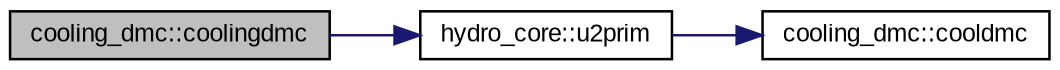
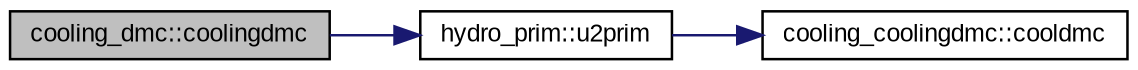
node "hydro_core::u2prim": label "hydro_core::u2prim" -> "hydro_prim::u2prim"
node "cooling_dmc::cooldmc": label "cooling_dmc::cooldmc" -> "cooling_coolingdmc::cooldmc"
